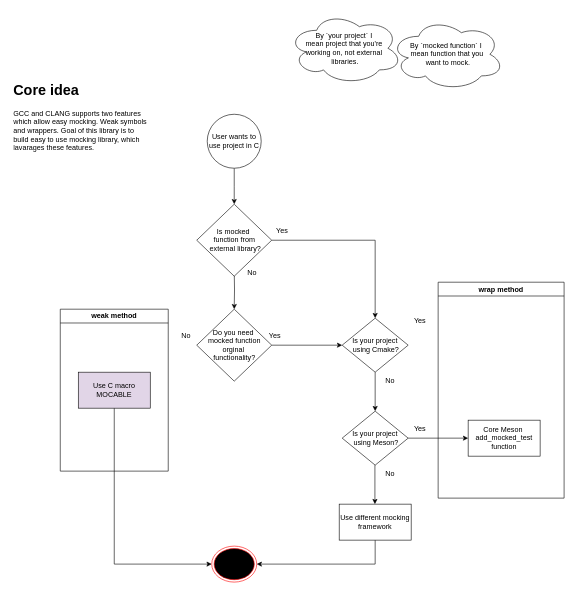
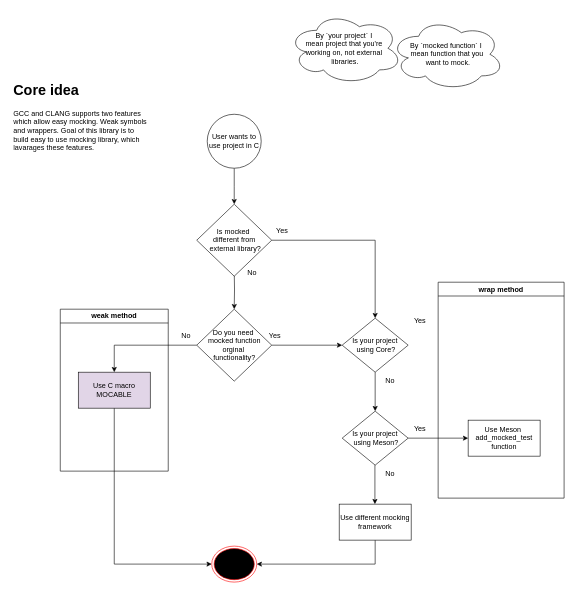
node "Is mocked function from external library?": label "Is mocked function from external library?" -> "Is mocked different from external library?"
edge "Do you need mocked function orginal functionality?" -> "Use C macro MOCABLE": added
node "Is your project using Cmake?": label "Is your project using Cmake?" -> "Is your project using Core?"
node "Core Meson add_mocked_test function": label "Core Meson add_mocked_test function" -> "Use Meson add_mocked_test function"
